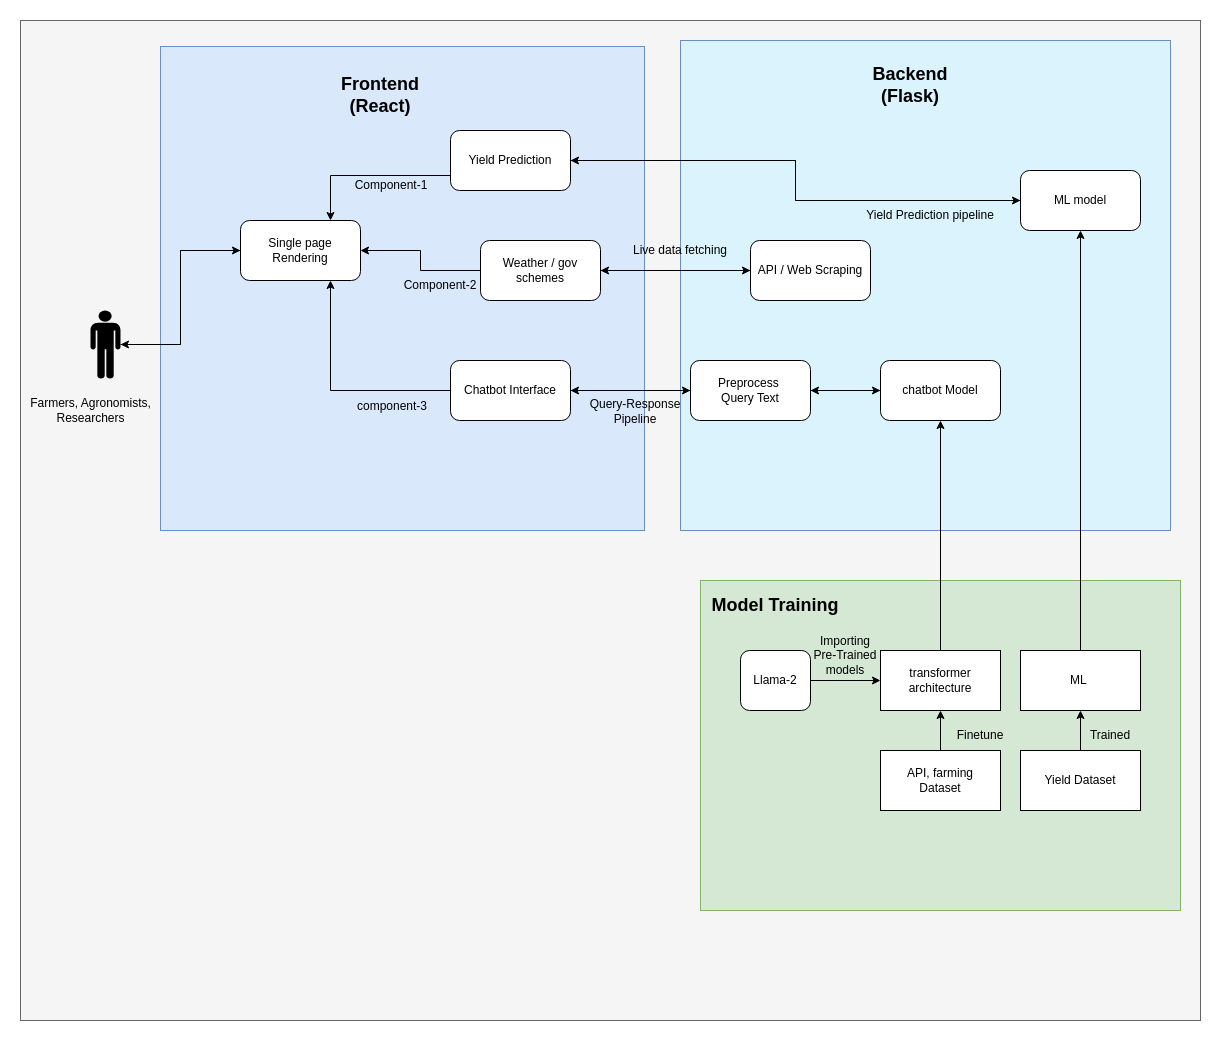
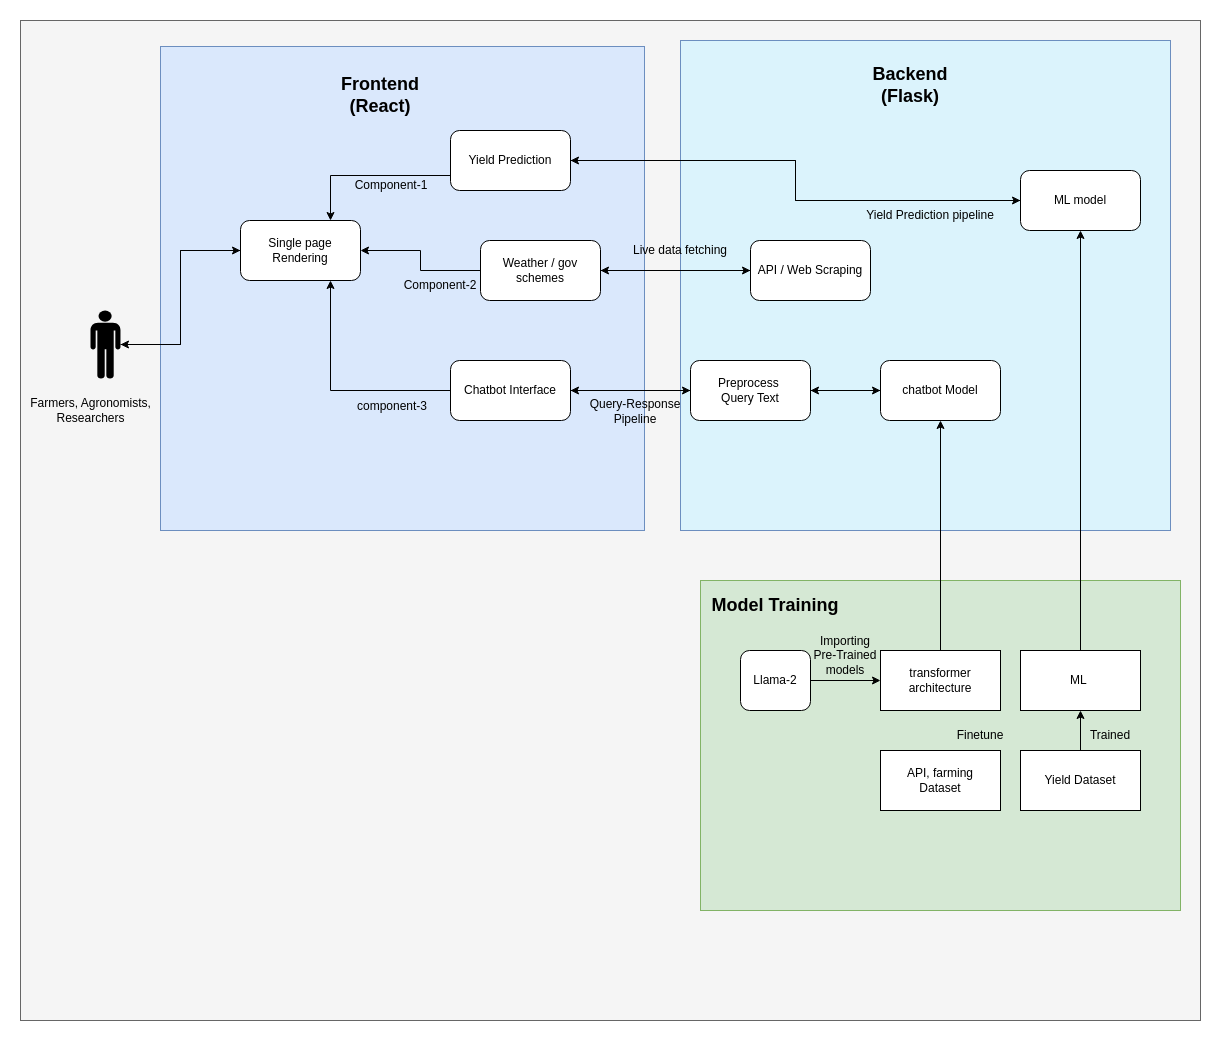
edge "API, farming Dataset" -> "transformer architecture": removed
